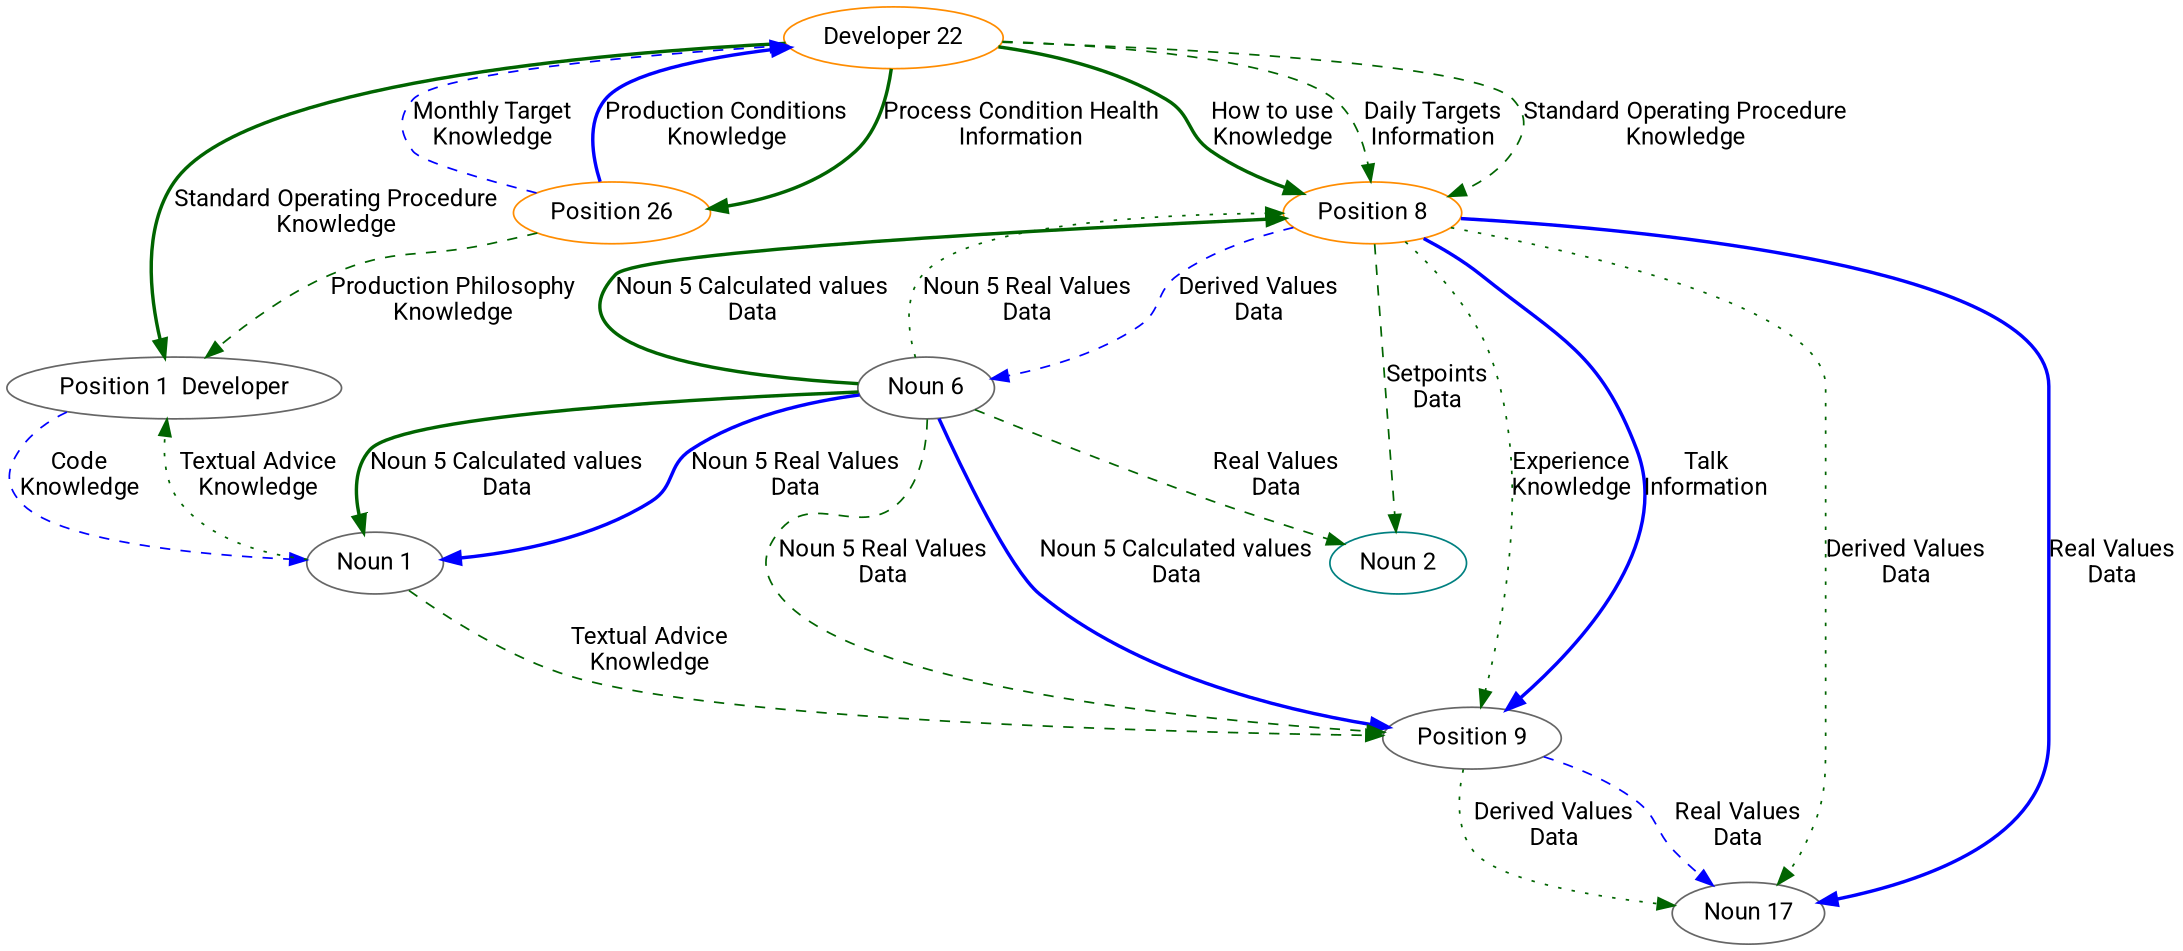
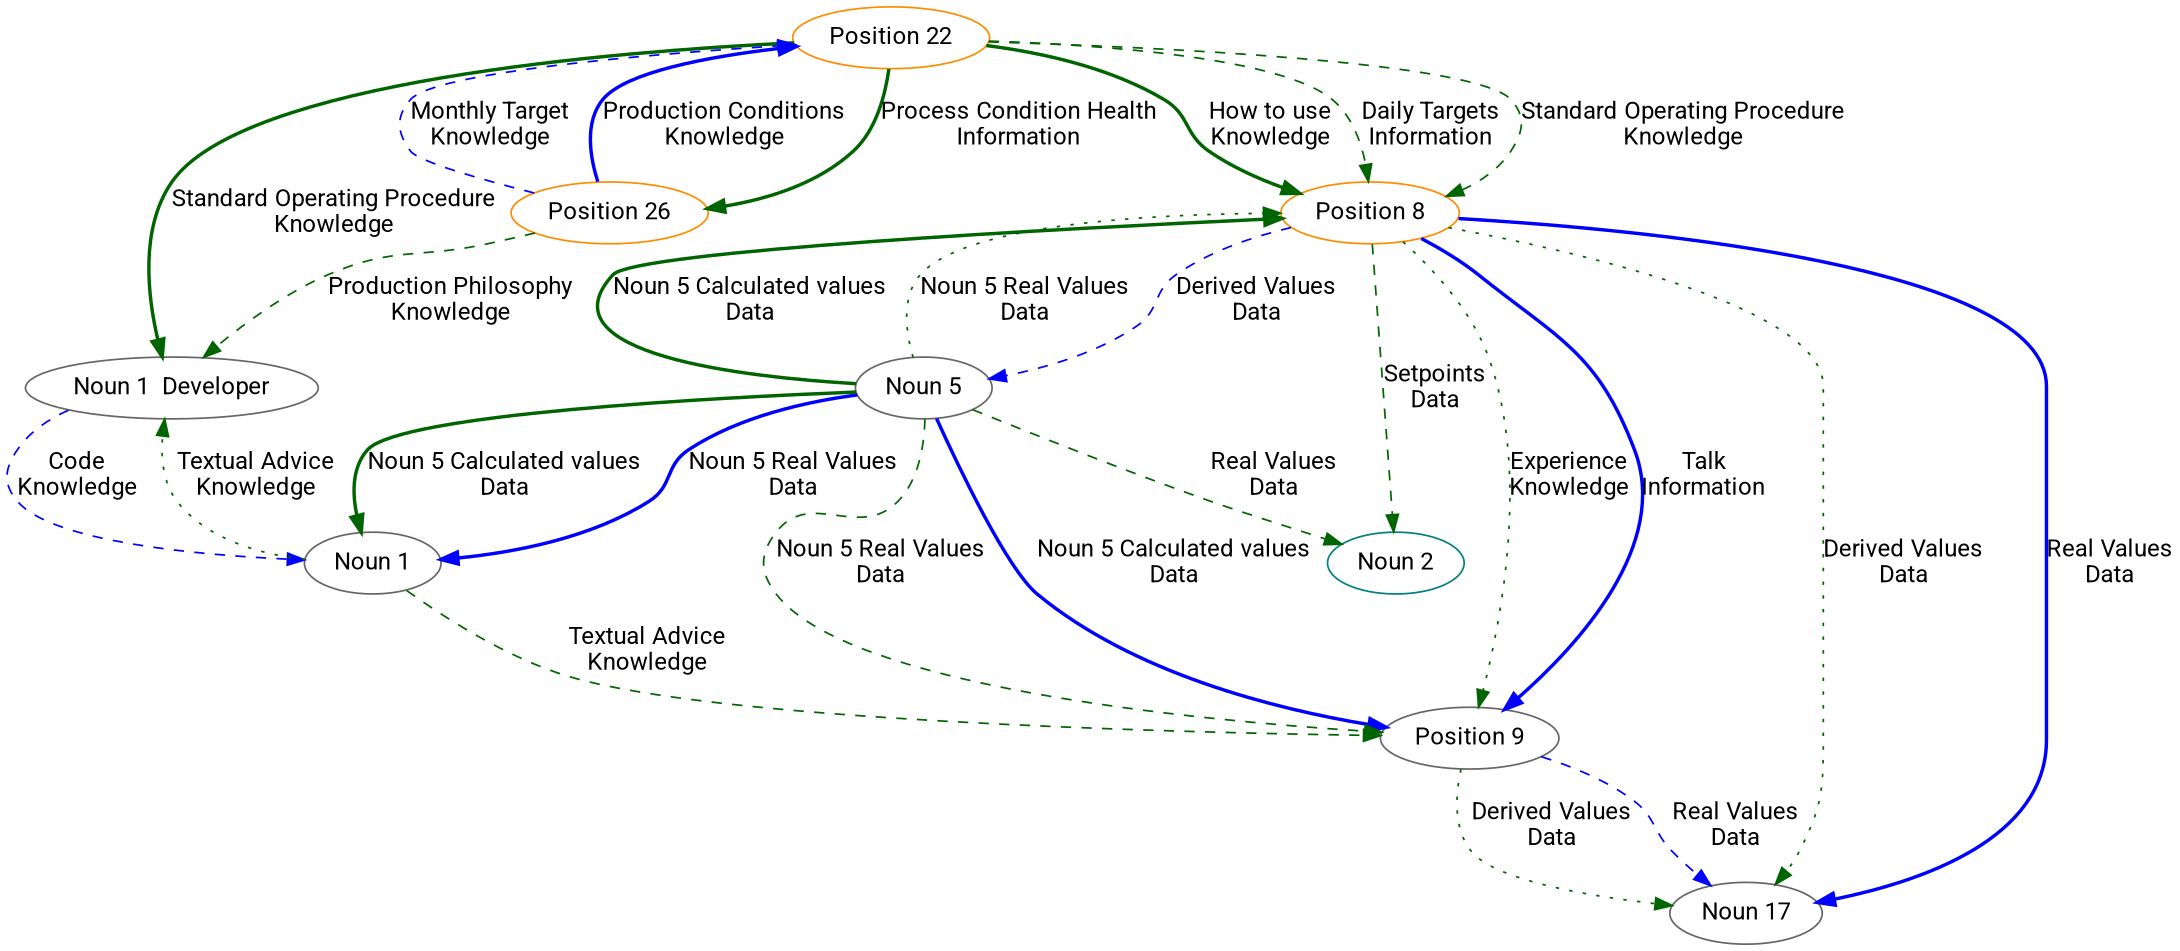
node "Developer 22": label "Developer 22" -> "Position 22"
node "Position 1  Developer": label "Position 1  Developer" -> "Noun 1  Developer"
node "Noun 6": label "Noun 6" -> "Noun 5"
